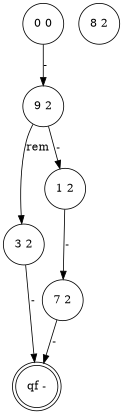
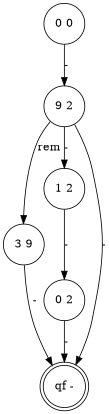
node "8 2": removed
edge "9 2" -> "qf -": added, label "-"
node "3 2": label "3 2" -> "3 9"
node "7 2": label "7 2" -> "0 2"
